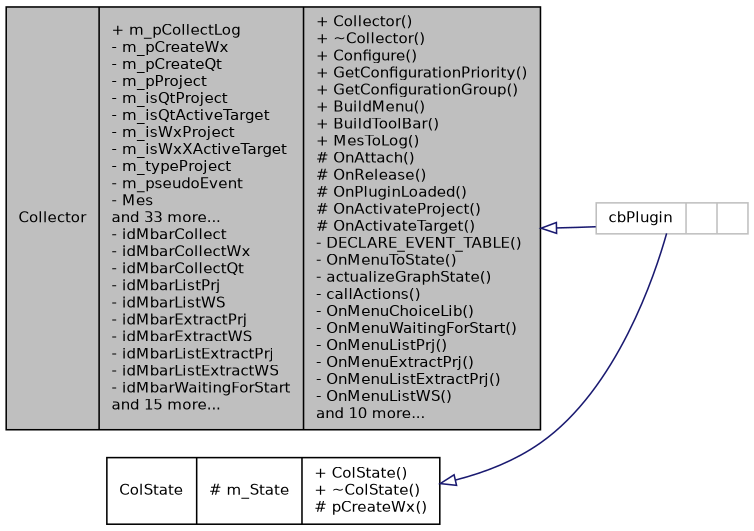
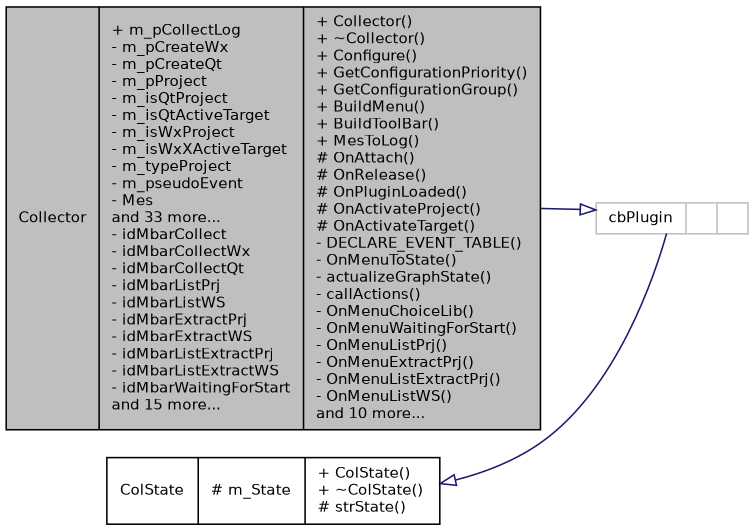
edge "cbPlugin" -> "Collector": reversed
node "ColState": text "# pCreateWx()" -> "# strState()"
